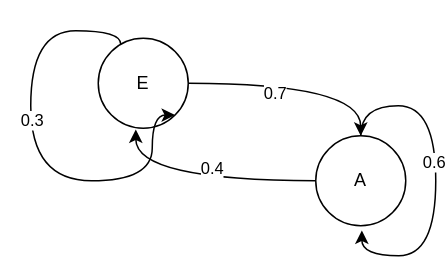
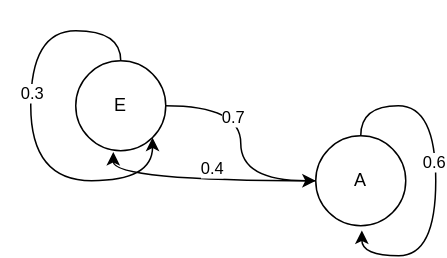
node "E": moved (143, 83) -> (121, 106)
